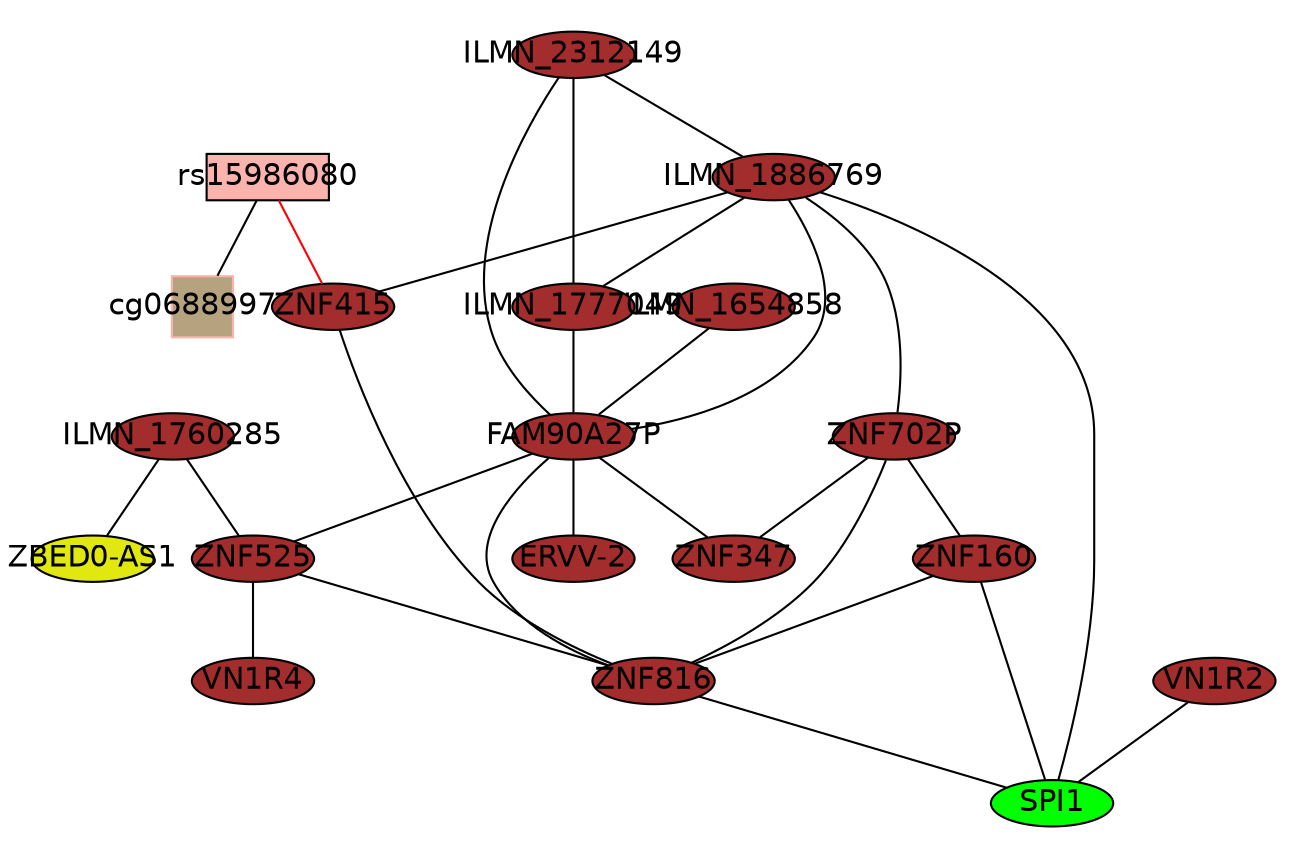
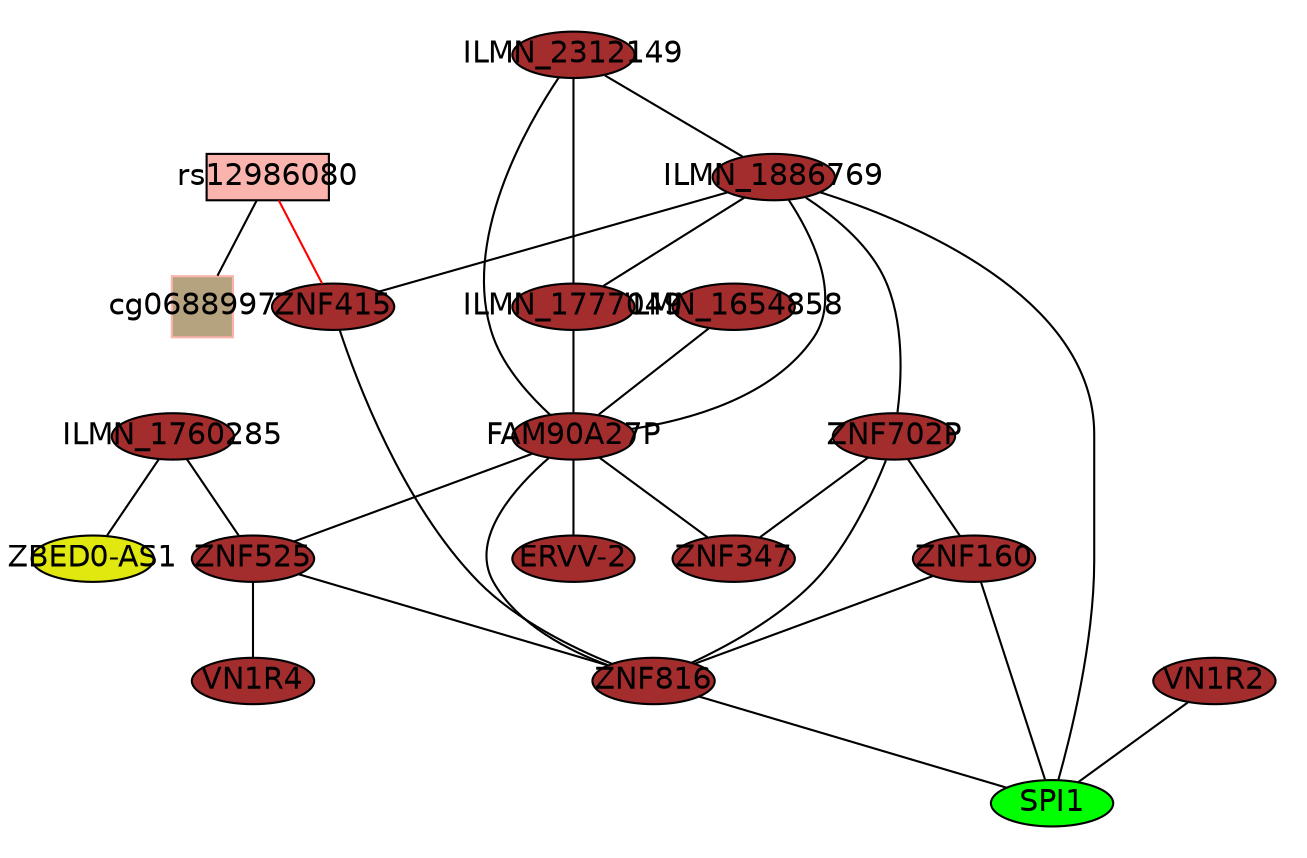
node "rs15986080": label "rs15986080" -> "rs12986080"
